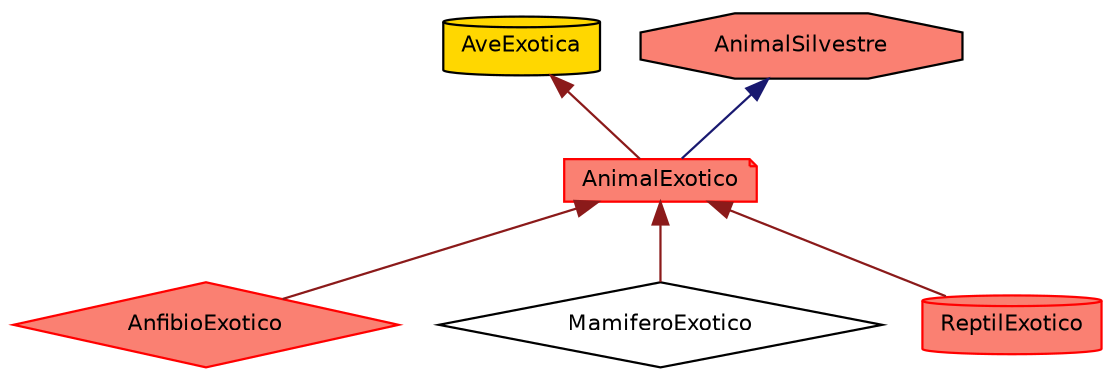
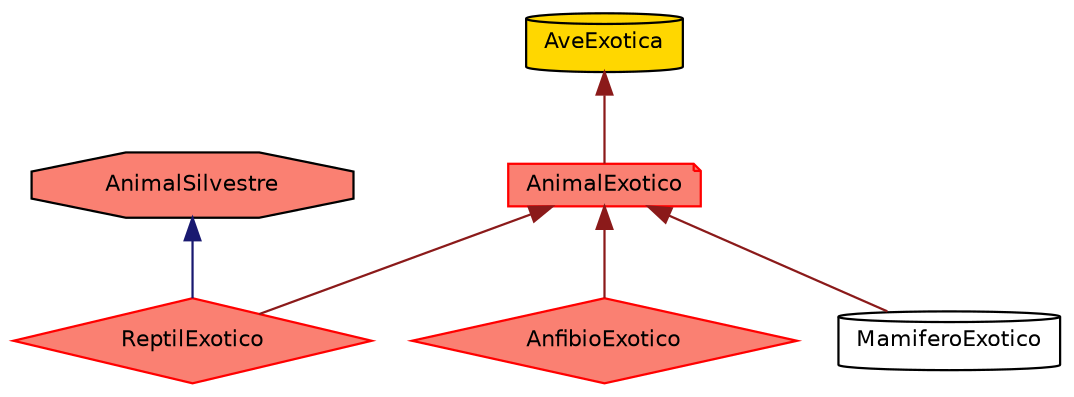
edge "AnimalExotico" -> "AnimalSilvestre": now "ReptilExotico" -> "AnimalSilvestre"
node "MamiferoExotico": shape diamond -> cylinder
node "ReptilExotico": shape cylinder -> diamond
